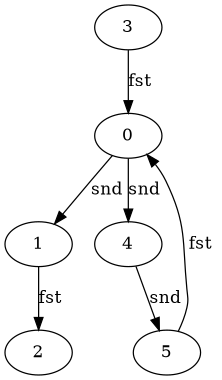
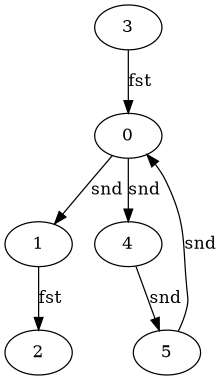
edge "5" -> "0": label "fst" -> "snd"
